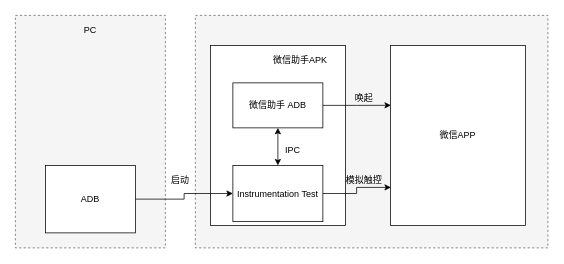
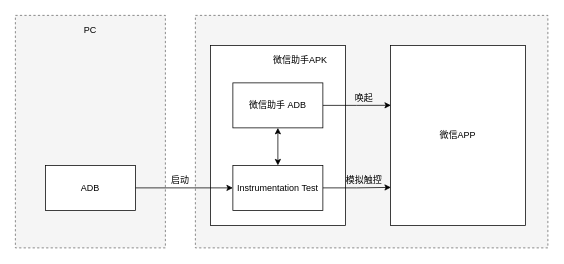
node "IPC": removed
node "Instrumentation Test": size 90x56 -> 90x45
node "ADB": size 90x68 -> 90x45
